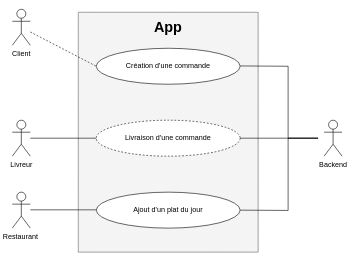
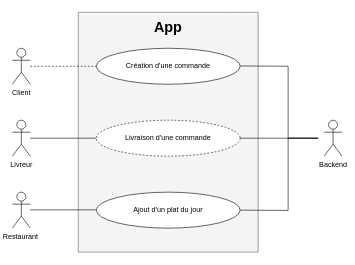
node "Client": moved (21, 27) -> (21, 66)
